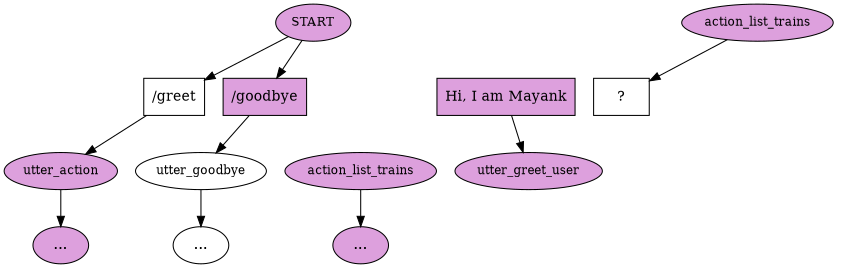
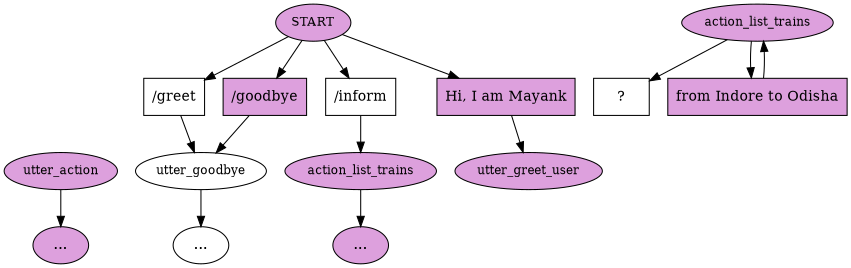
edge "START" -> "Hi, I am Mayank": added
node "/inform": added
node "from Indore to Odisha": added
edge "/greet" -> "utter_action": now "/greet" -> "utter_goodbye"
